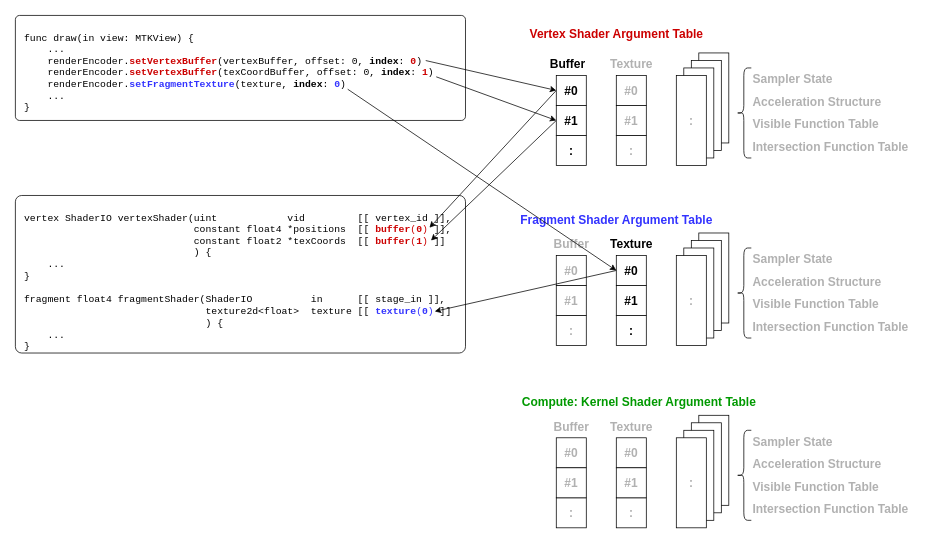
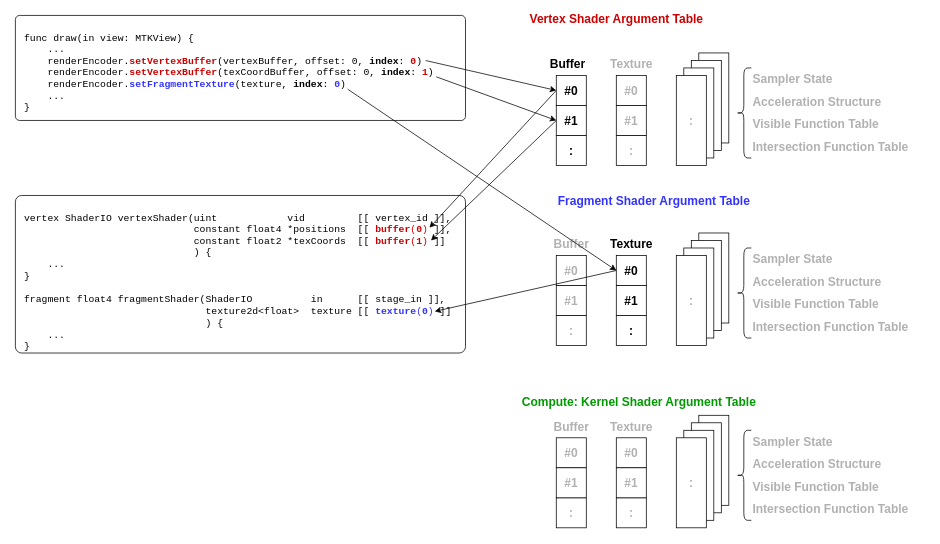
node "Vertex Shader Argument Table": moved (616, 34) -> (616, 19)
node "Fragment Shader Argument Table": moved (616, 219) -> (654, 201)
